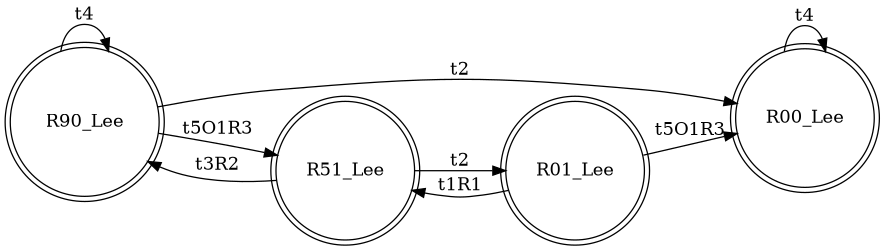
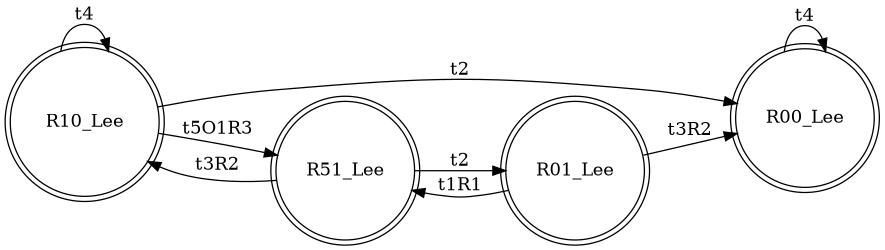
node "R90_Lee": label "R90_Lee" -> "R10_Lee"
edge "R01_Lee" -> "R00_Lee": label "t5O1R3" -> "t3R2"
